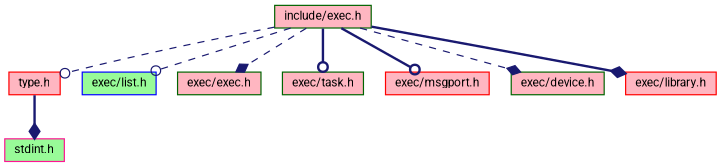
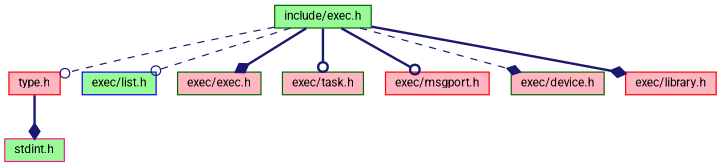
node "include/exec.h": fillcolor lightpink -> palegreen
edge "include/exec.h" -> "exec/exec.h": style dashed -> bold
